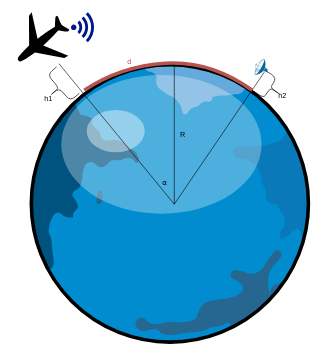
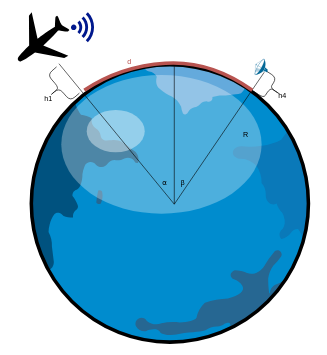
node "h2": label "h2" -> "h4"
node "R": moved (183, 135) -> (246, 135)
node "β": added
